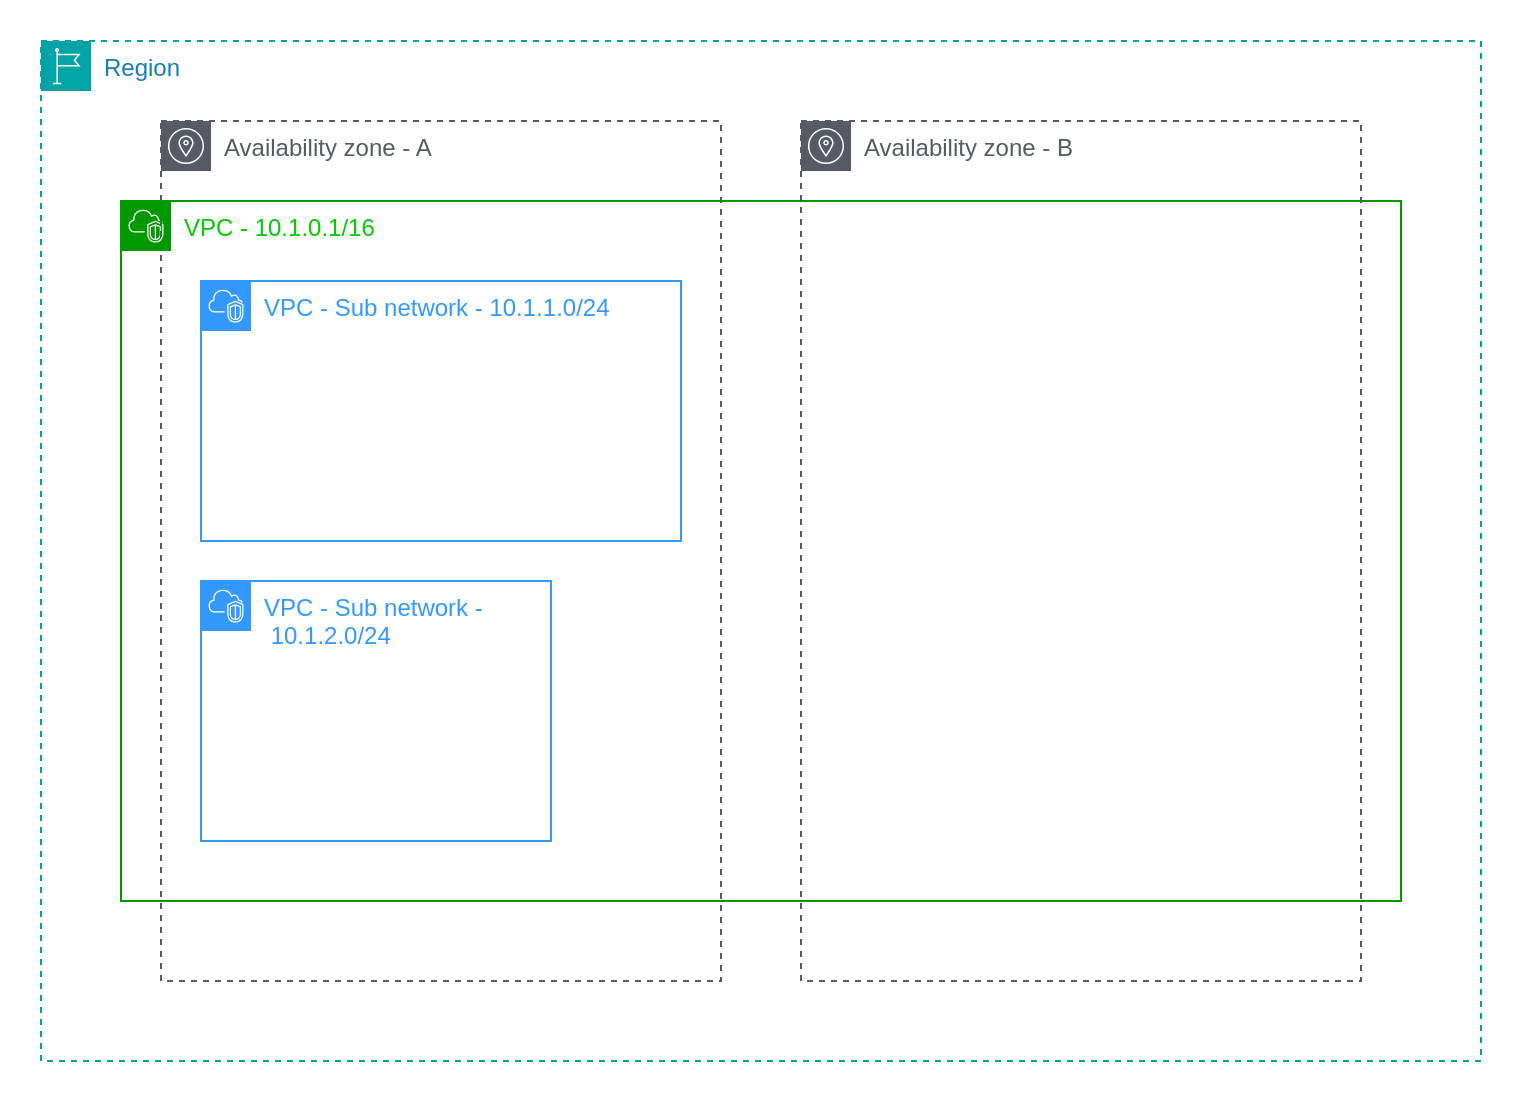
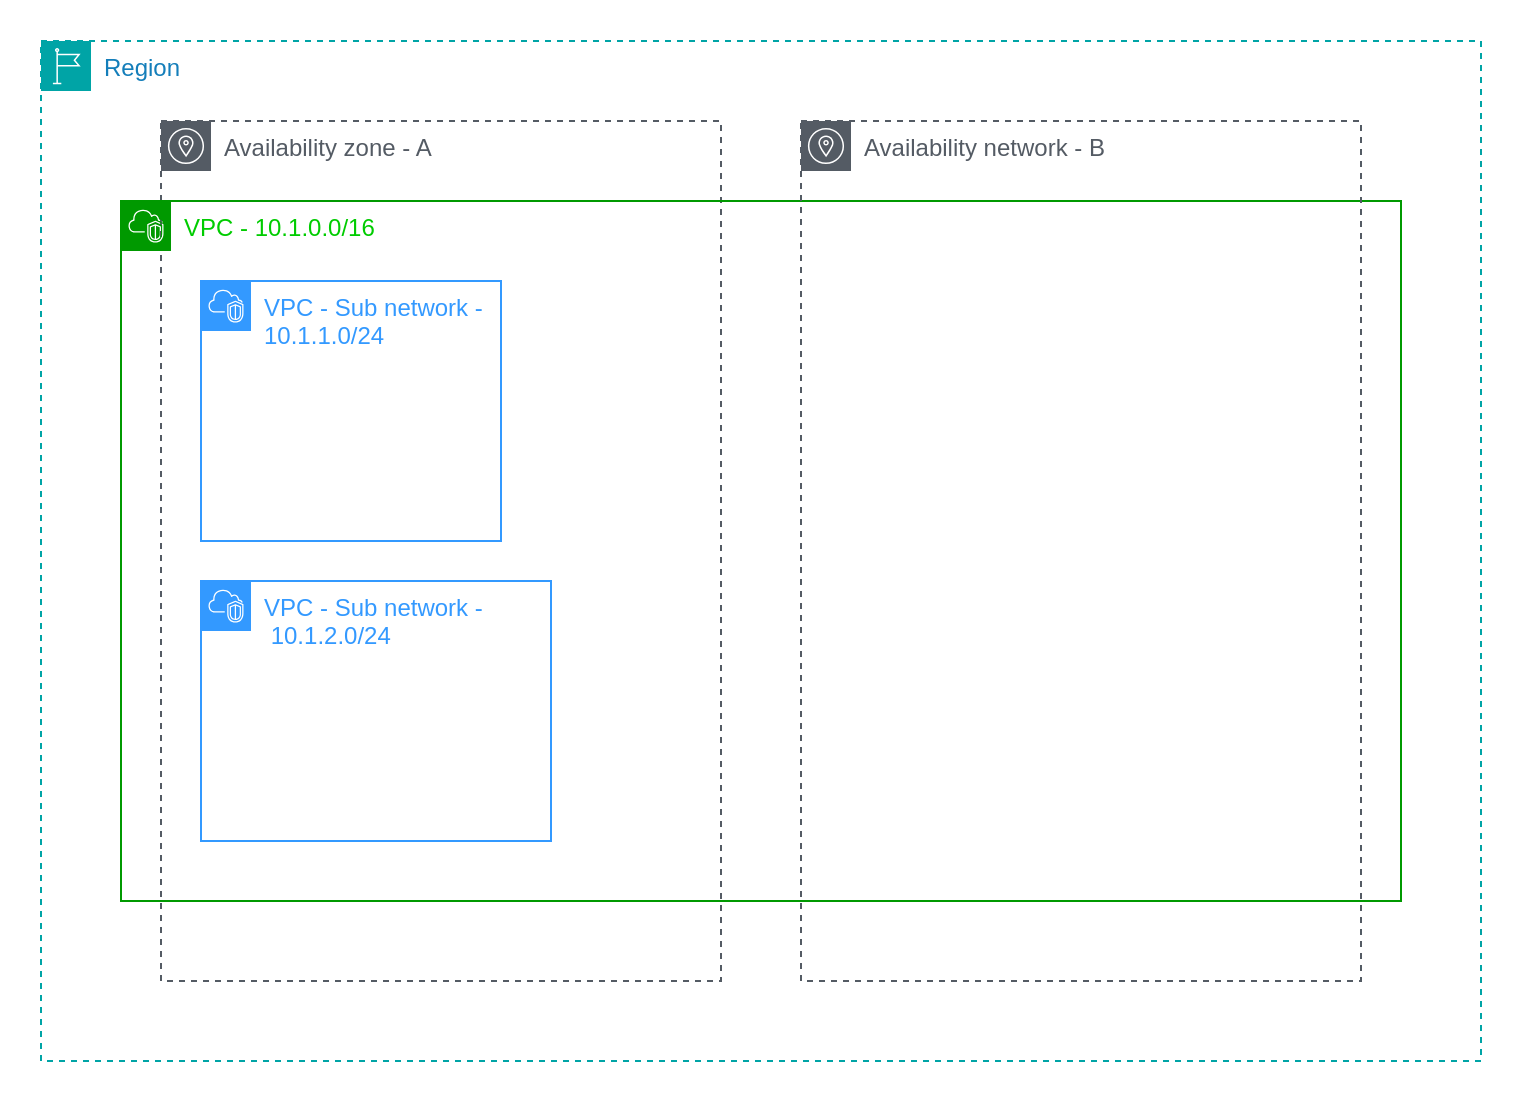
node "Availability zone - B": label "Availability zone - B" -> "Availability network - B"
node "VPC - 10.1.0.1/16": label "VPC - 10.1.0.1/16" -> "VPC - 10.1.0.0/16"
node "VPC - Sub network - 10.1.1.0/24": size 480x260 -> 300x260
